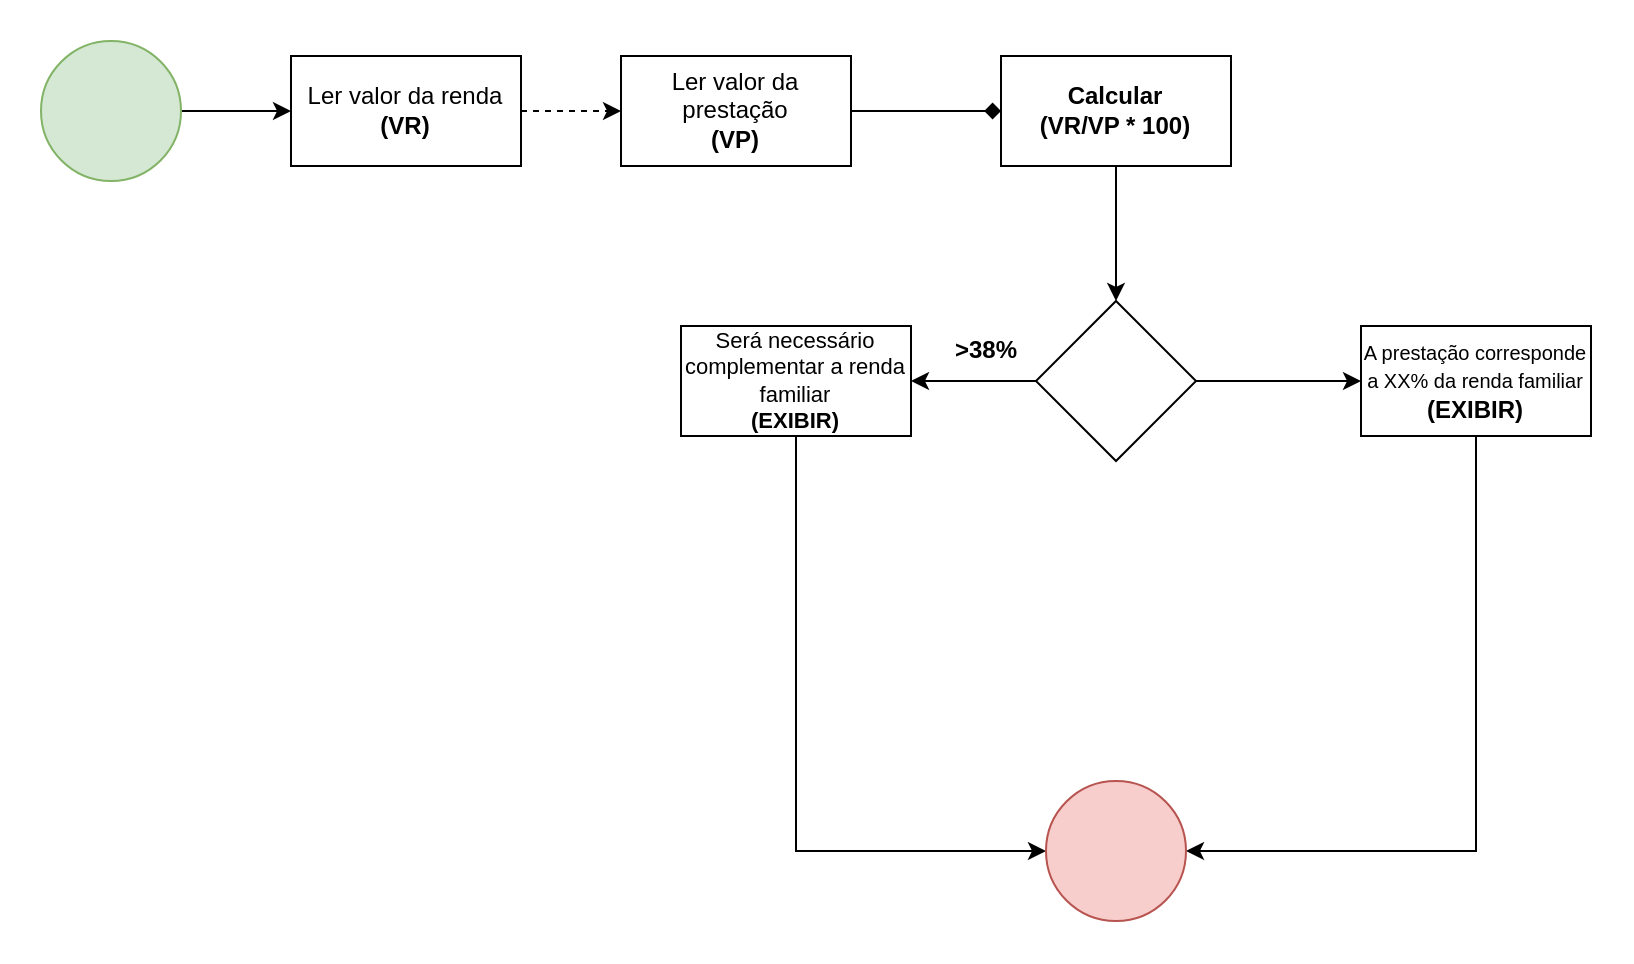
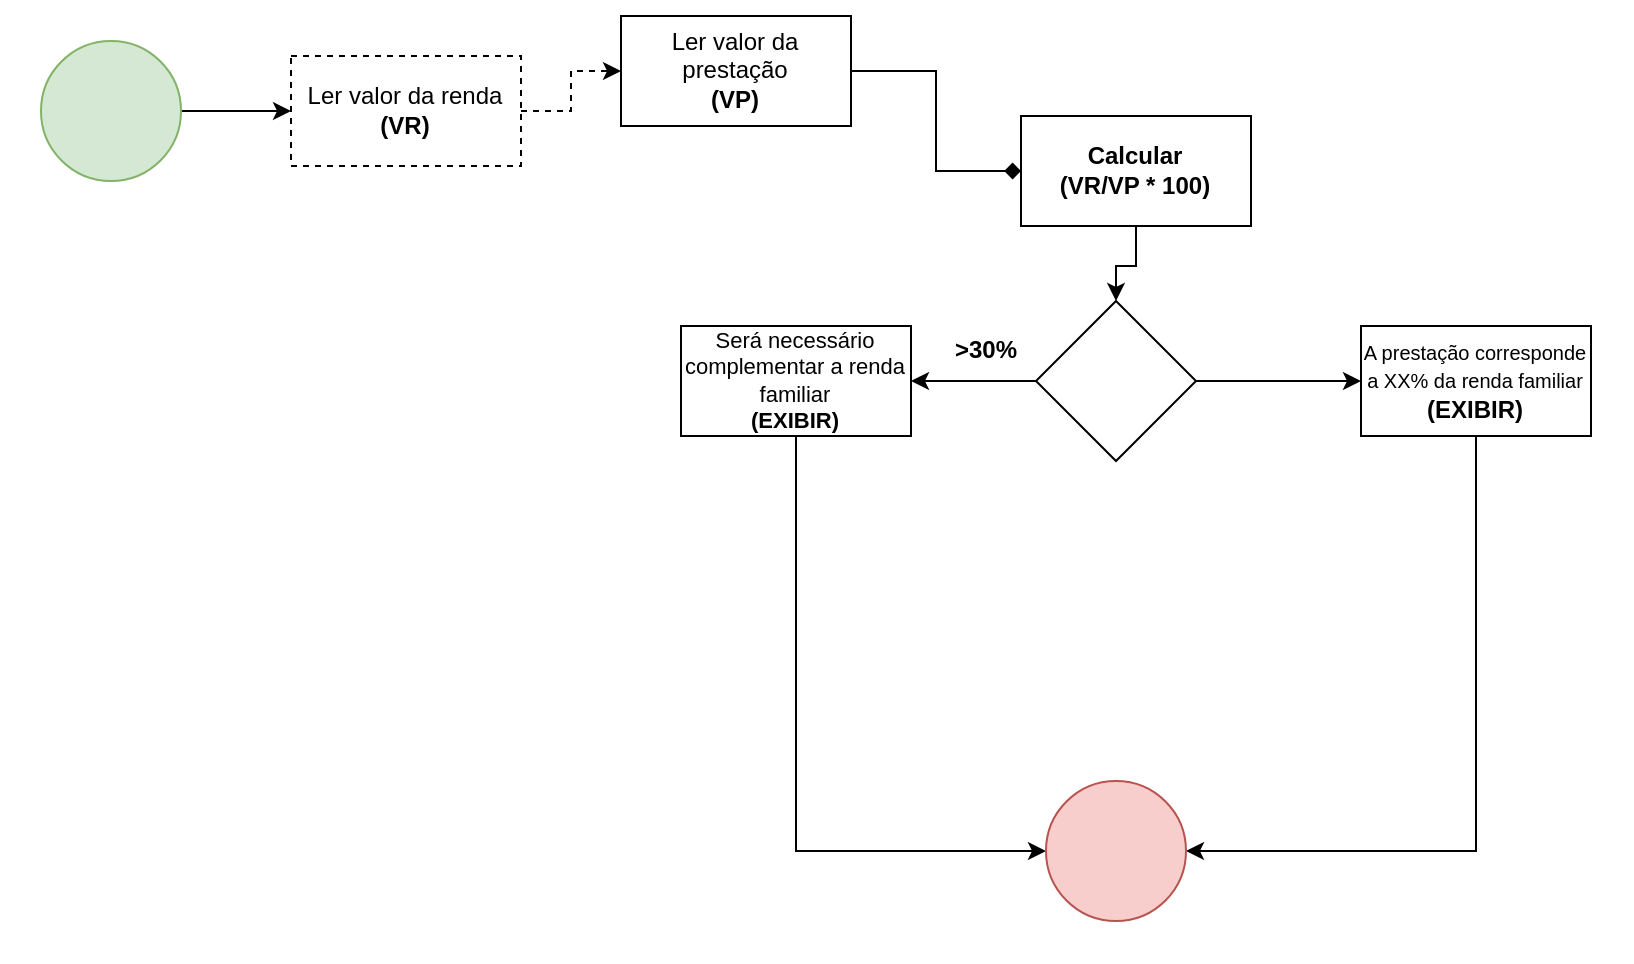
node "Ler valor da renda (VR)": style solid -> dashed
node "Ler valor da prestação (VP)": moved (736, 111) -> (736, 71)
node "Calcular (VR/VP * 100)": moved (1116, 111) -> (1136, 171)
node ">38%": label ">38%" -> ">30%"
